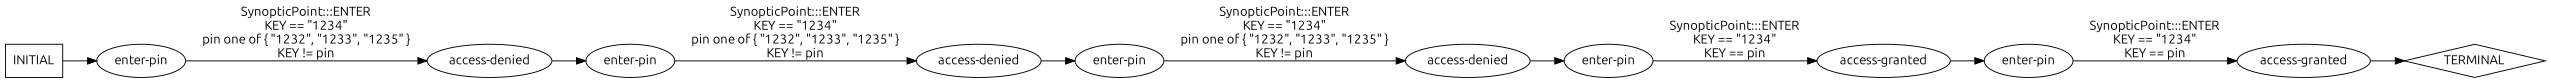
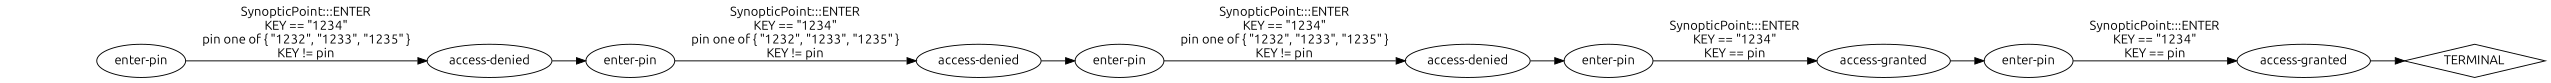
node "INITIAL": removed
